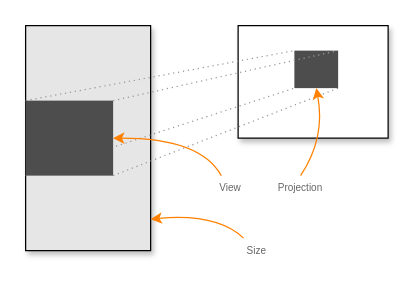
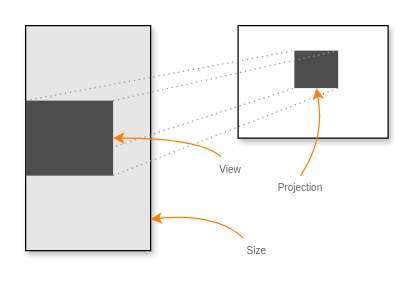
node "View": moved (231, 188) -> (231, 169)
